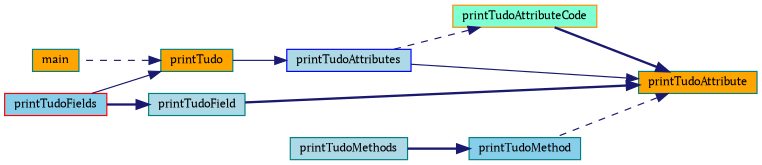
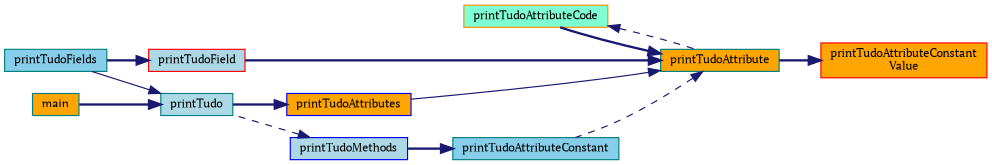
edge "printTudoAttributes" -> "printTudoAttributeCode": now "printTudoAttribute" -> "printTudoAttributeCode"
edge "main" -> "printTudo": style dashed -> bold
node "printTudo": fillcolor orange -> lightblue
edge "printTudo" -> "printTudoAttributes": style solid -> bold
node "printTudoAttributes": fillcolor lightblue -> orange
node "printTudoAttributeConstant Value": added
node "printTudoFields": color red -> teal
node "printTudoField": color teal -> red
edge "printTudo" -> "printTudoMethods": added
node "printTudoMethods": color teal -> blue
node "printTudoMethod": label "printTudoMethod" -> "printTudoAttributeConstant"
